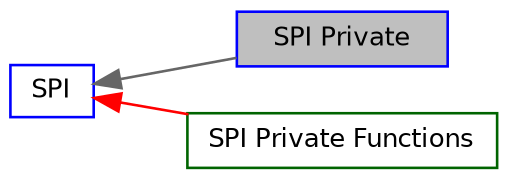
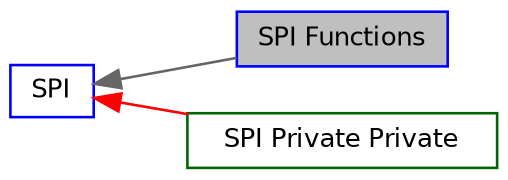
node "SPI Private": label "SPI Private" -> "SPI Functions"
node "SPI Private Functions": label "SPI Private Functions" -> "SPI Private Private"
